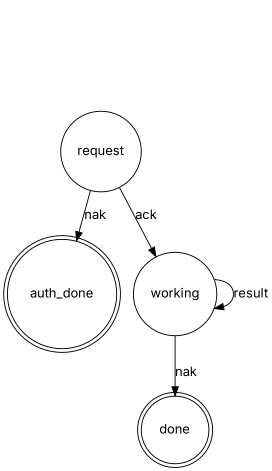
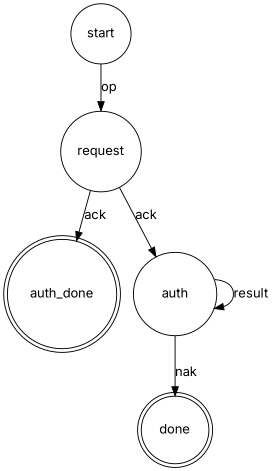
node "start": added
edge "request" -- "auth_done": label "nak" -> "ack"
node "working": label "working" -> "auth"
